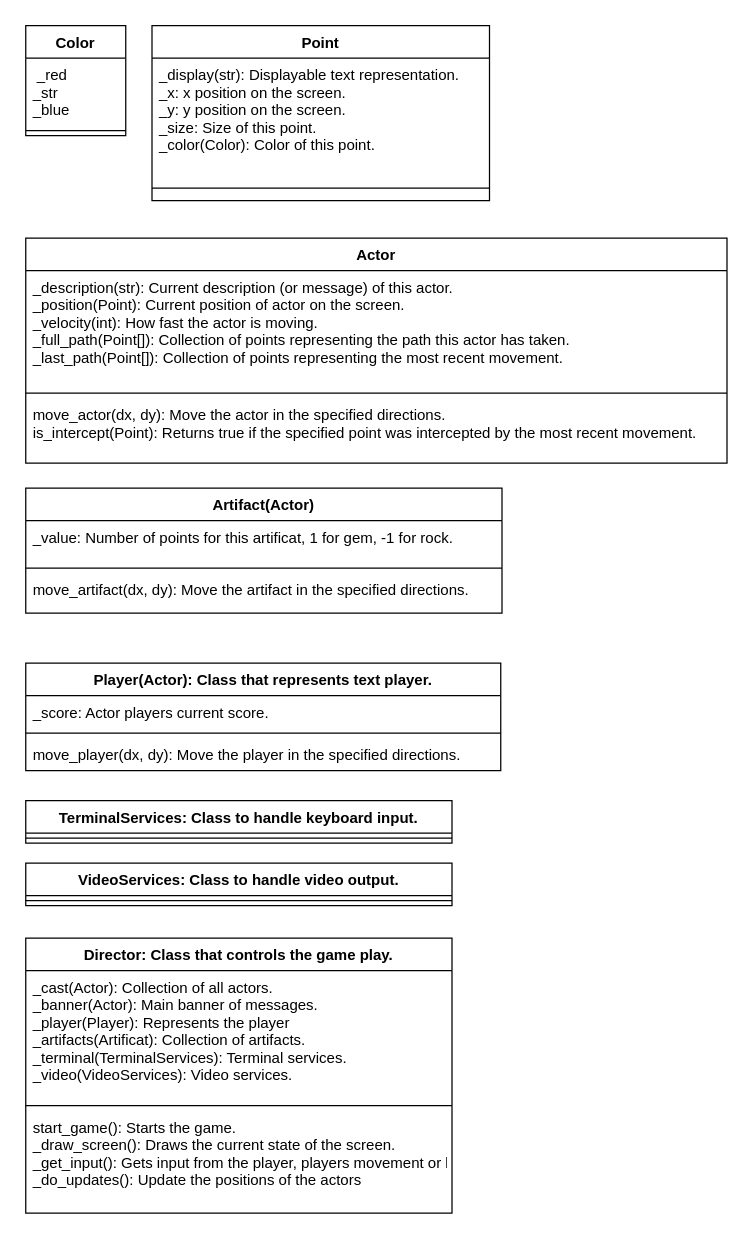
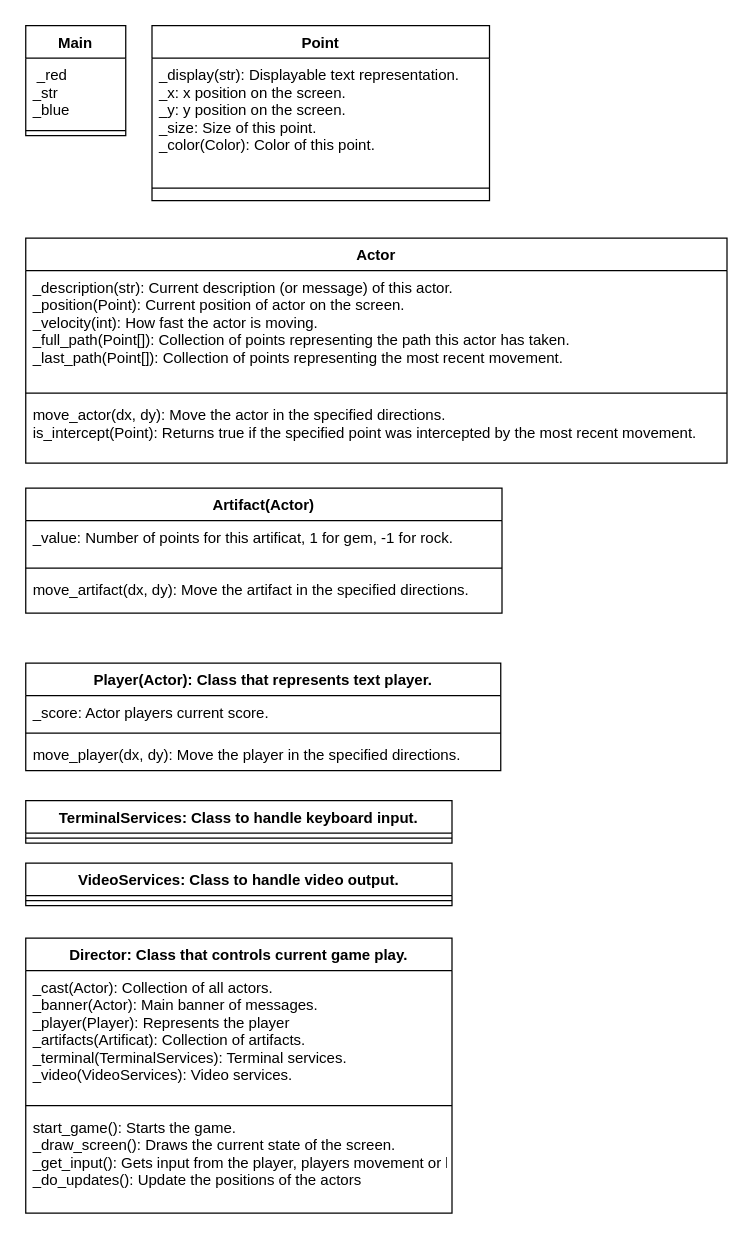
node "Color": label "Color" -> "Main"
node "Director: Class that controls the game play.": label "Director: Class that controls the game play." -> "Director: Class that controls current game play."
